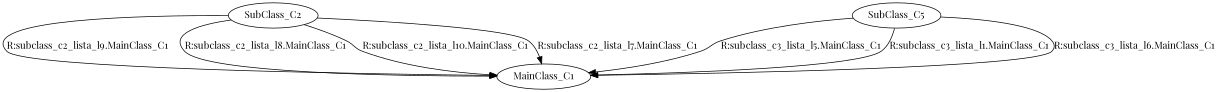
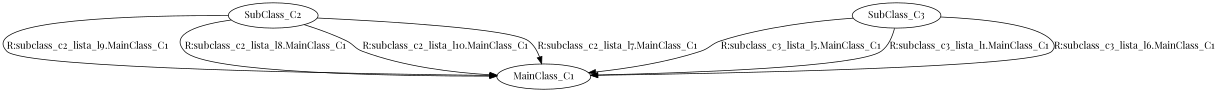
node "SubClass_C5": label "SubClass_C5" -> "SubClass_C3"
